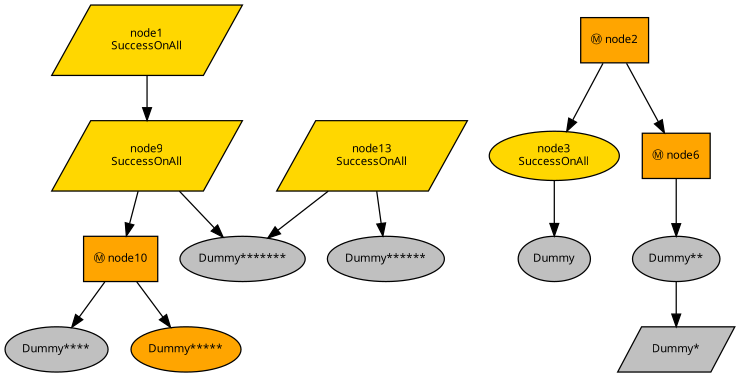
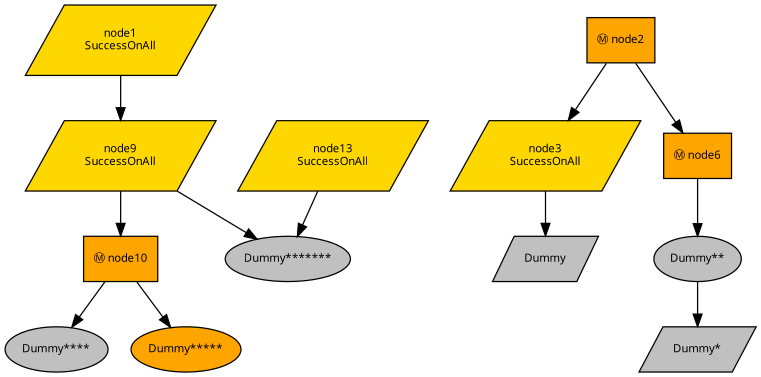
node "node3 SuccessOnAll": shape ellipse -> parallelogram
node "Dummy******": removed
node "Dummy": shape ellipse -> parallelogram
